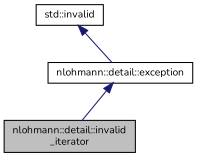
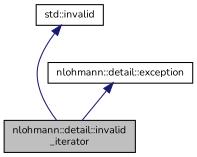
edge "nlohmann::detail::exception" -> "std::invalid": now "nlohmann::detail::invalid _iterator" -> "std::invalid"
